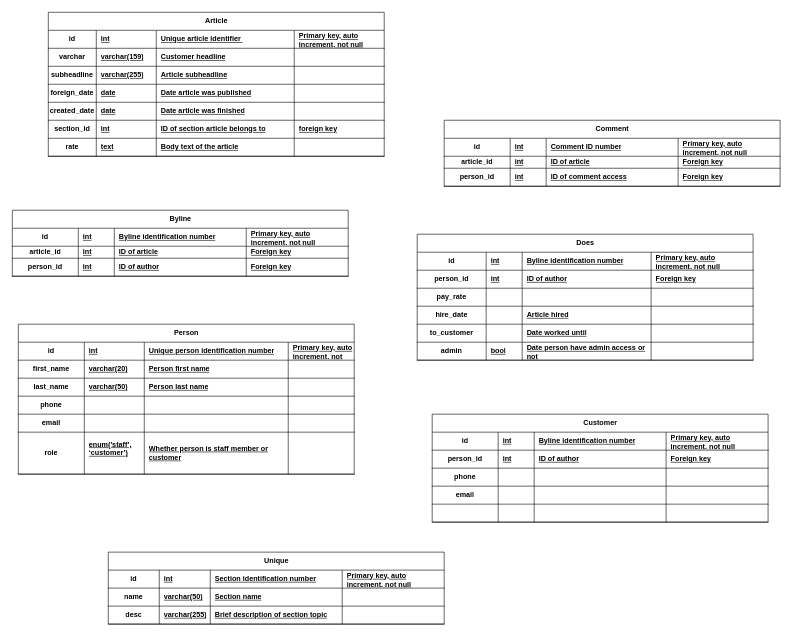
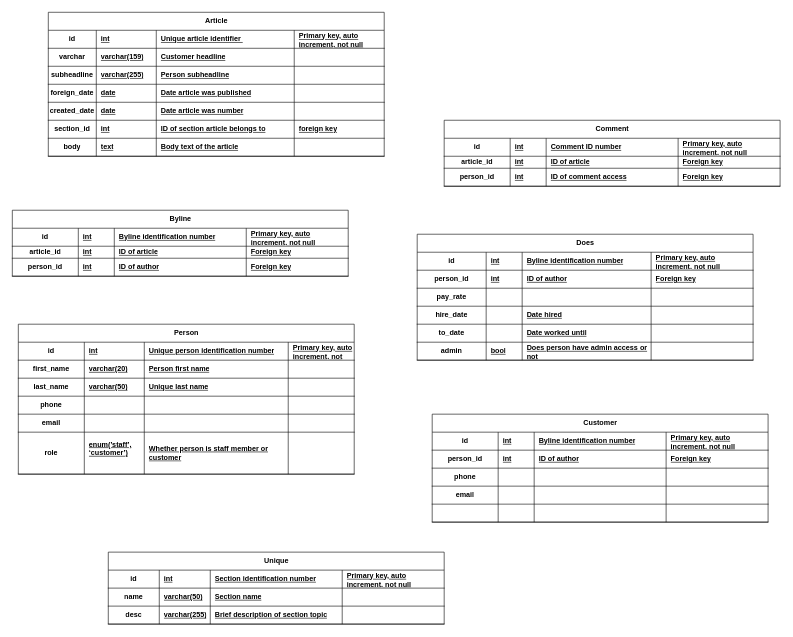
node "Article subheadline": label "Article subheadline" -> "Person subheadline"
node "Date article was finished": label "Date article was finished" -> "Date article was number"
node "rate": label "rate" -> "body"
node "Article hired": label "Article hired" -> "Date hired"
node "to_customer": label "to_customer" -> "to_date"
node "Date person have admin access or not": label "Date person have admin access or not" -> "Does person have admin access or not"
node "Person last name": label "Person last name" -> "Unique last name"
